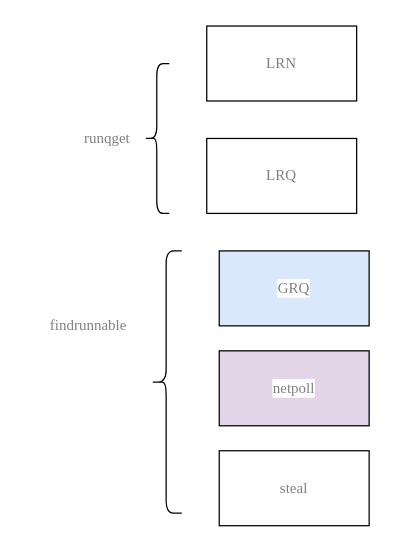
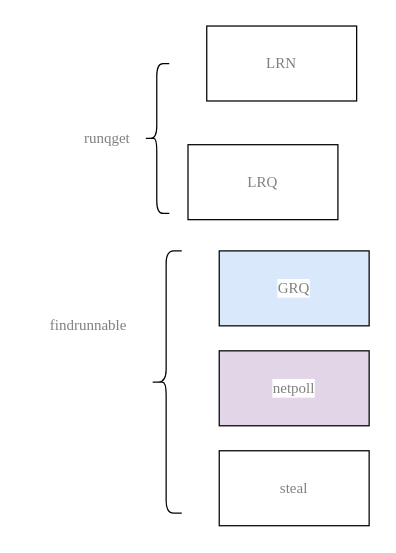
node "LRQ": moved (282, 176) -> (263, 182)
